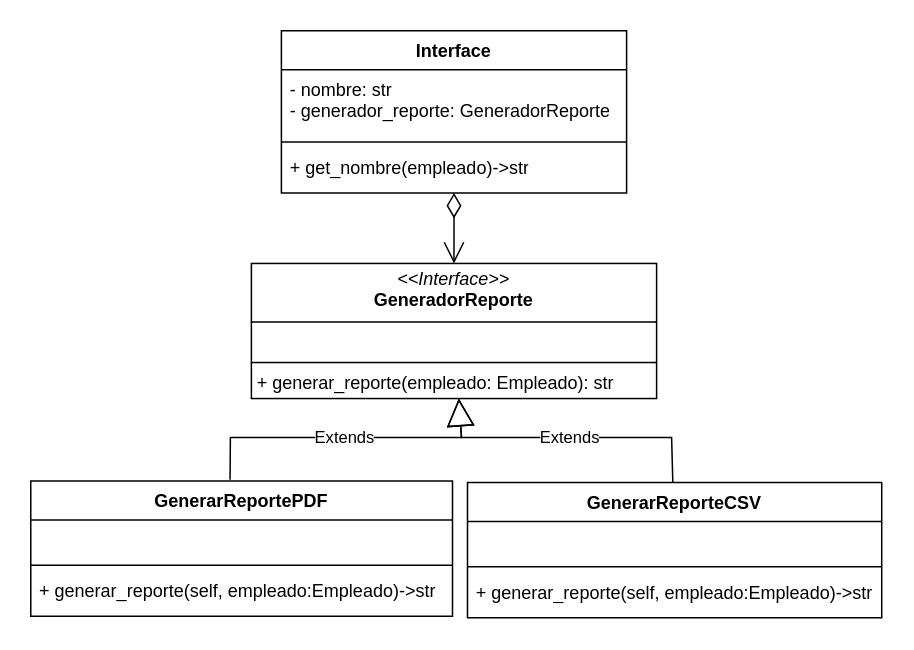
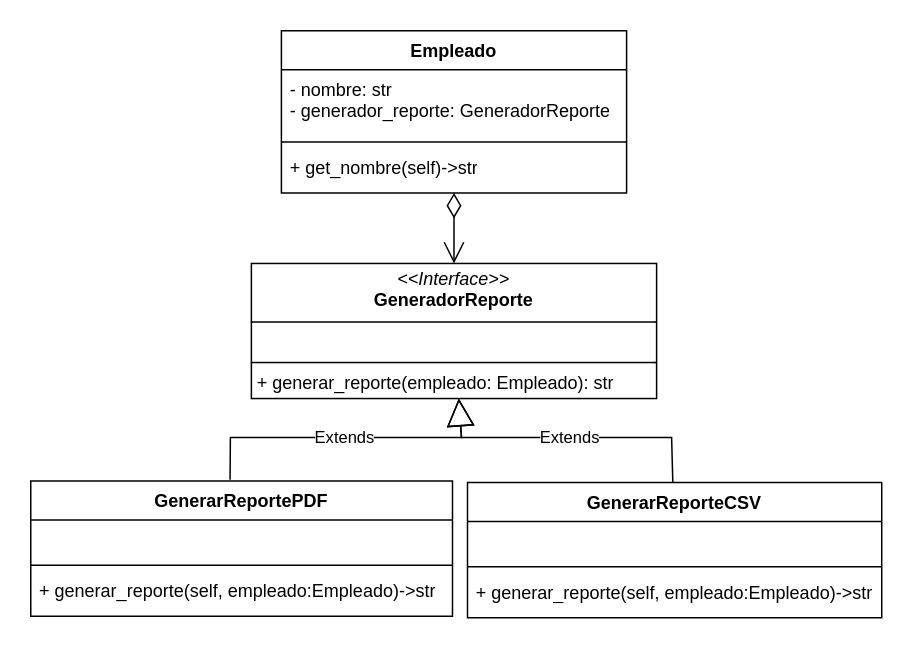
node "Interface": label "Interface" -> "Empleado"
node "+ get_nombre(empleado)->str": label "+ get_nombre(empleado)->str" -> "+ get_nombre(self)->str"
